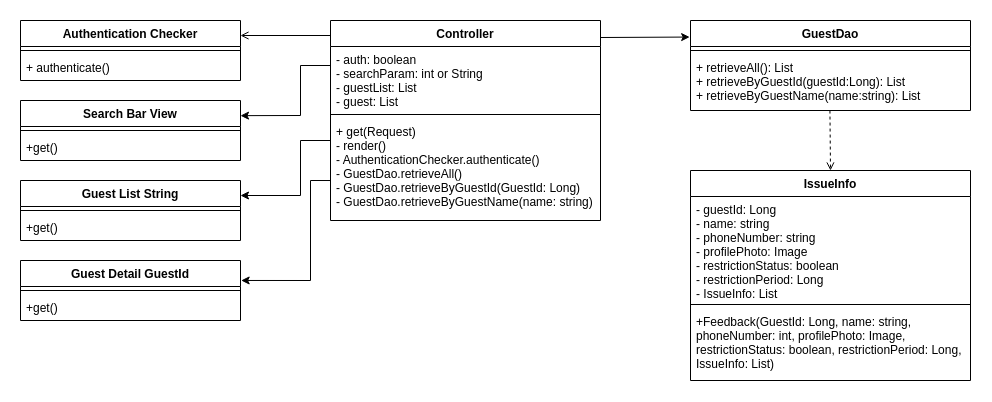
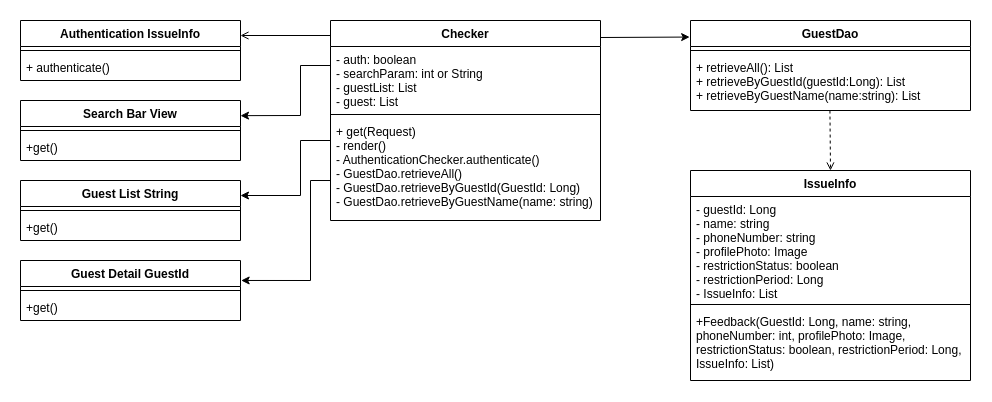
node "Authentication Checker": label "Authentication Checker" -> "Authentication IssueInfo"
node "Controller": label "Controller" -> "Checker"
